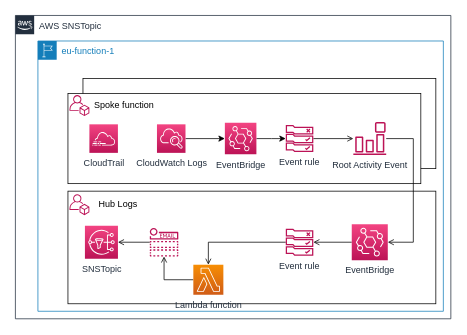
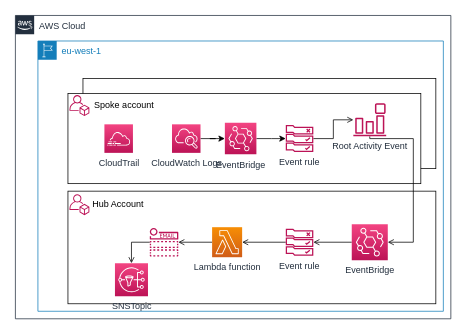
node "AWS SNSTopic": label "AWS SNSTopic" -> "AWS Cloud"
node "eu-function-1": label "eu-function-1" -> "eu-west-1"
node "Spoke function": label "Spoke function" -> "Spoke account"
node "CloudTrail": moved (104, 138) -> (119, 138)
node "CloudWatch Logs": moved (171, 138) -> (186, 138)
node "Root Activity Event": moved (369, 138) -> (369, 120)
node "Hub Logs": label "Hub Logs" -> "Hub Account"
node "SNSTopic": moved (101, 242) -> (131, 279)
node "Lambda function": moved (208, 279) -> (227, 242)
